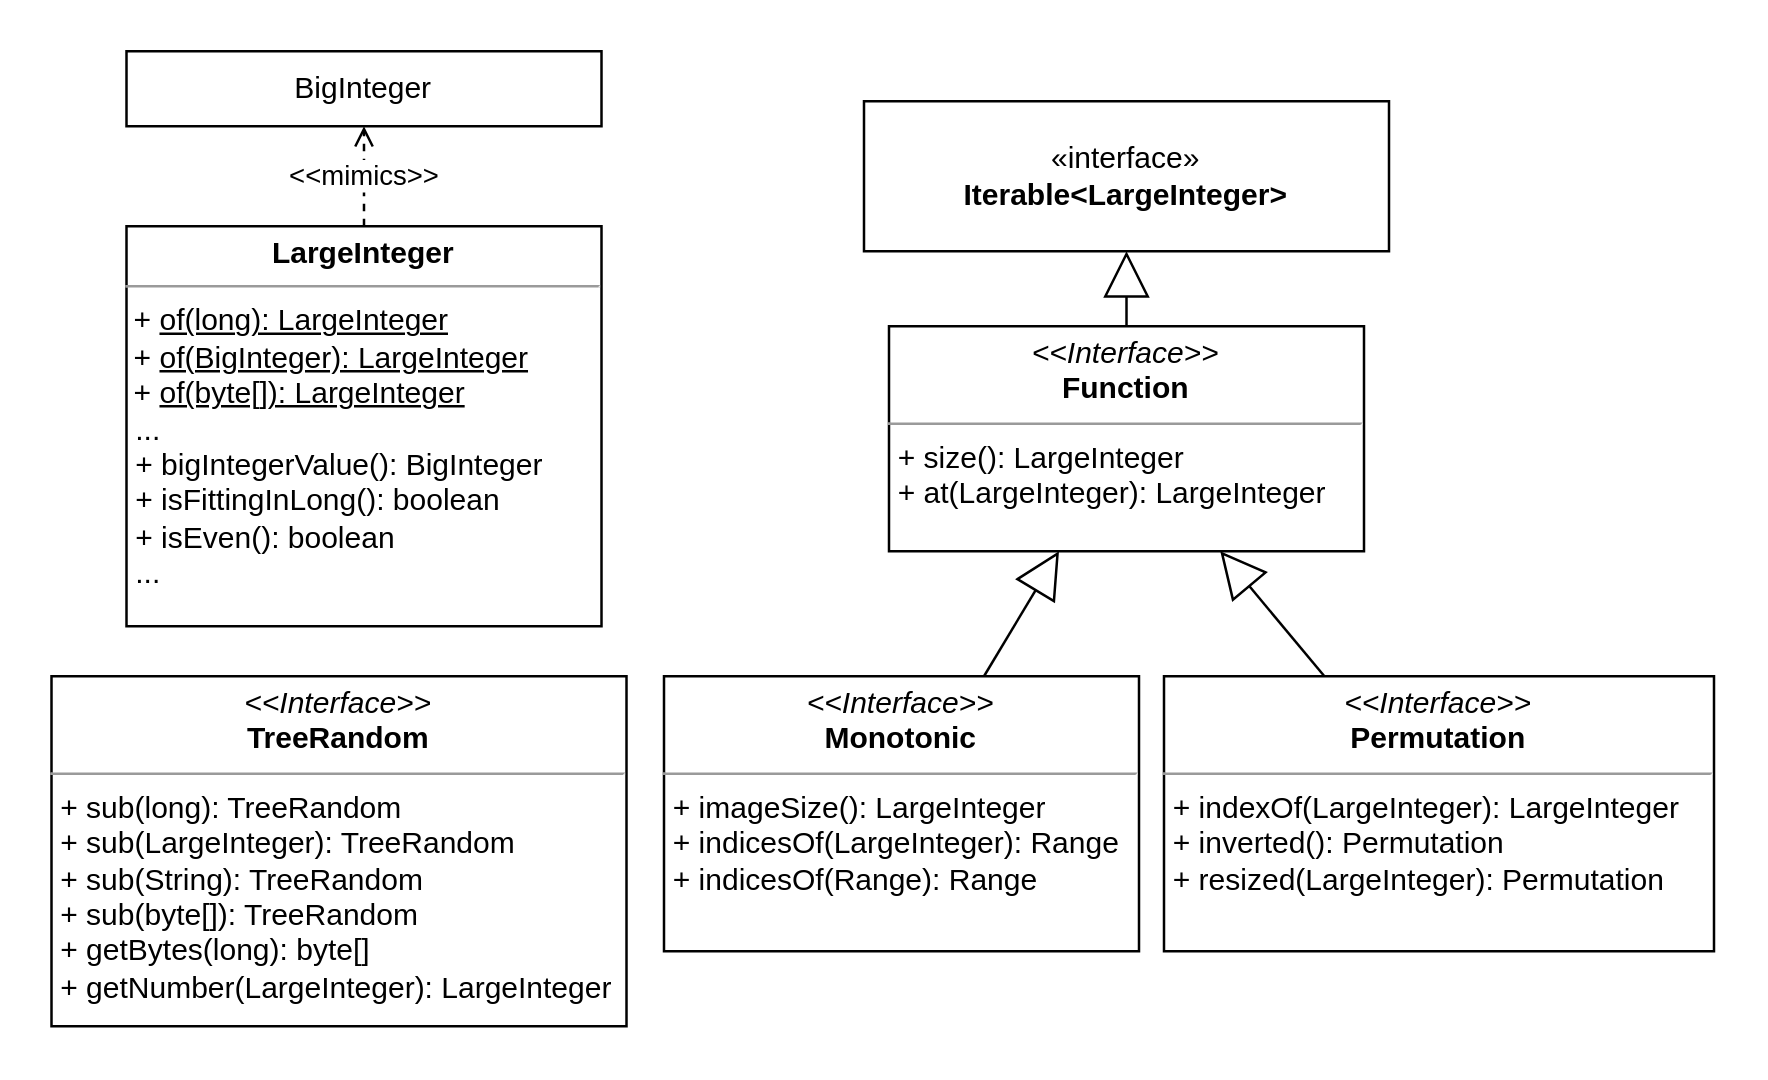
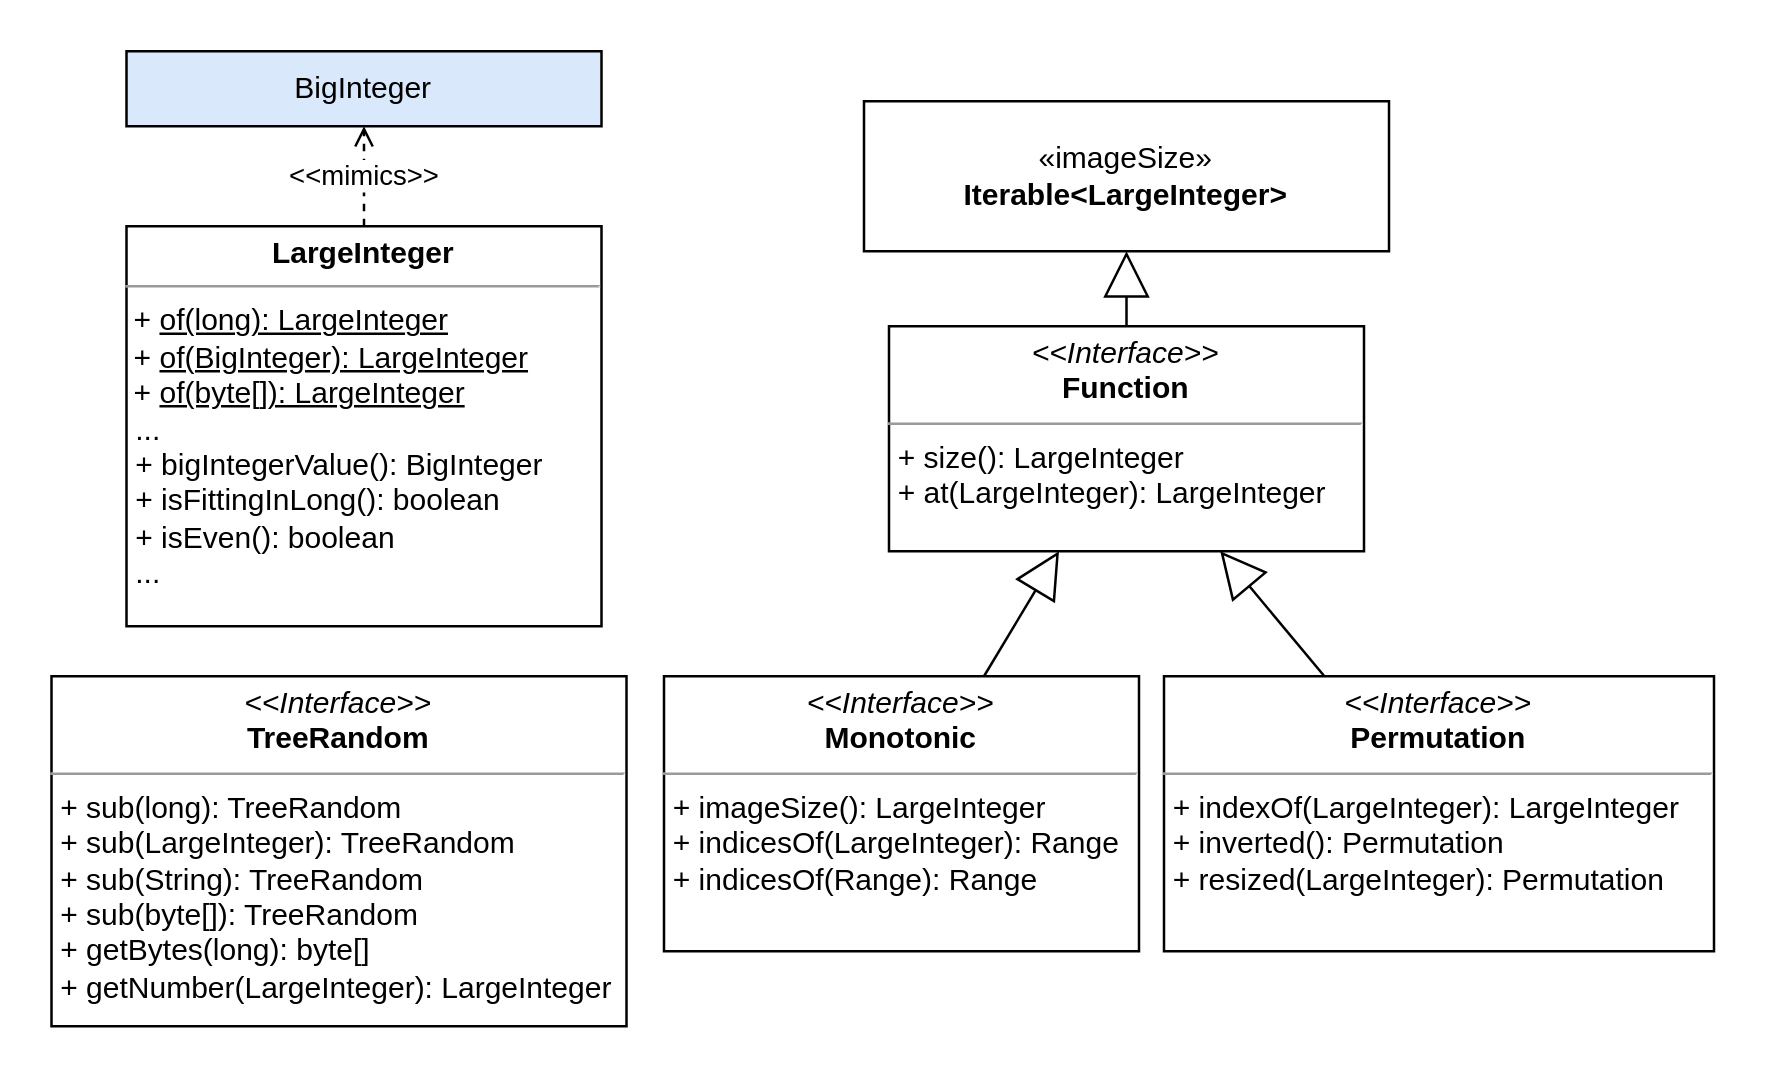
node "BigInteger": fillcolor #ffffff -> #dae8fc
node "«interface» Iterable<LargeInteger>": label "«interface» Iterable<LargeInteger>" -> "«imageSize» Iterable<LargeInteger>"
